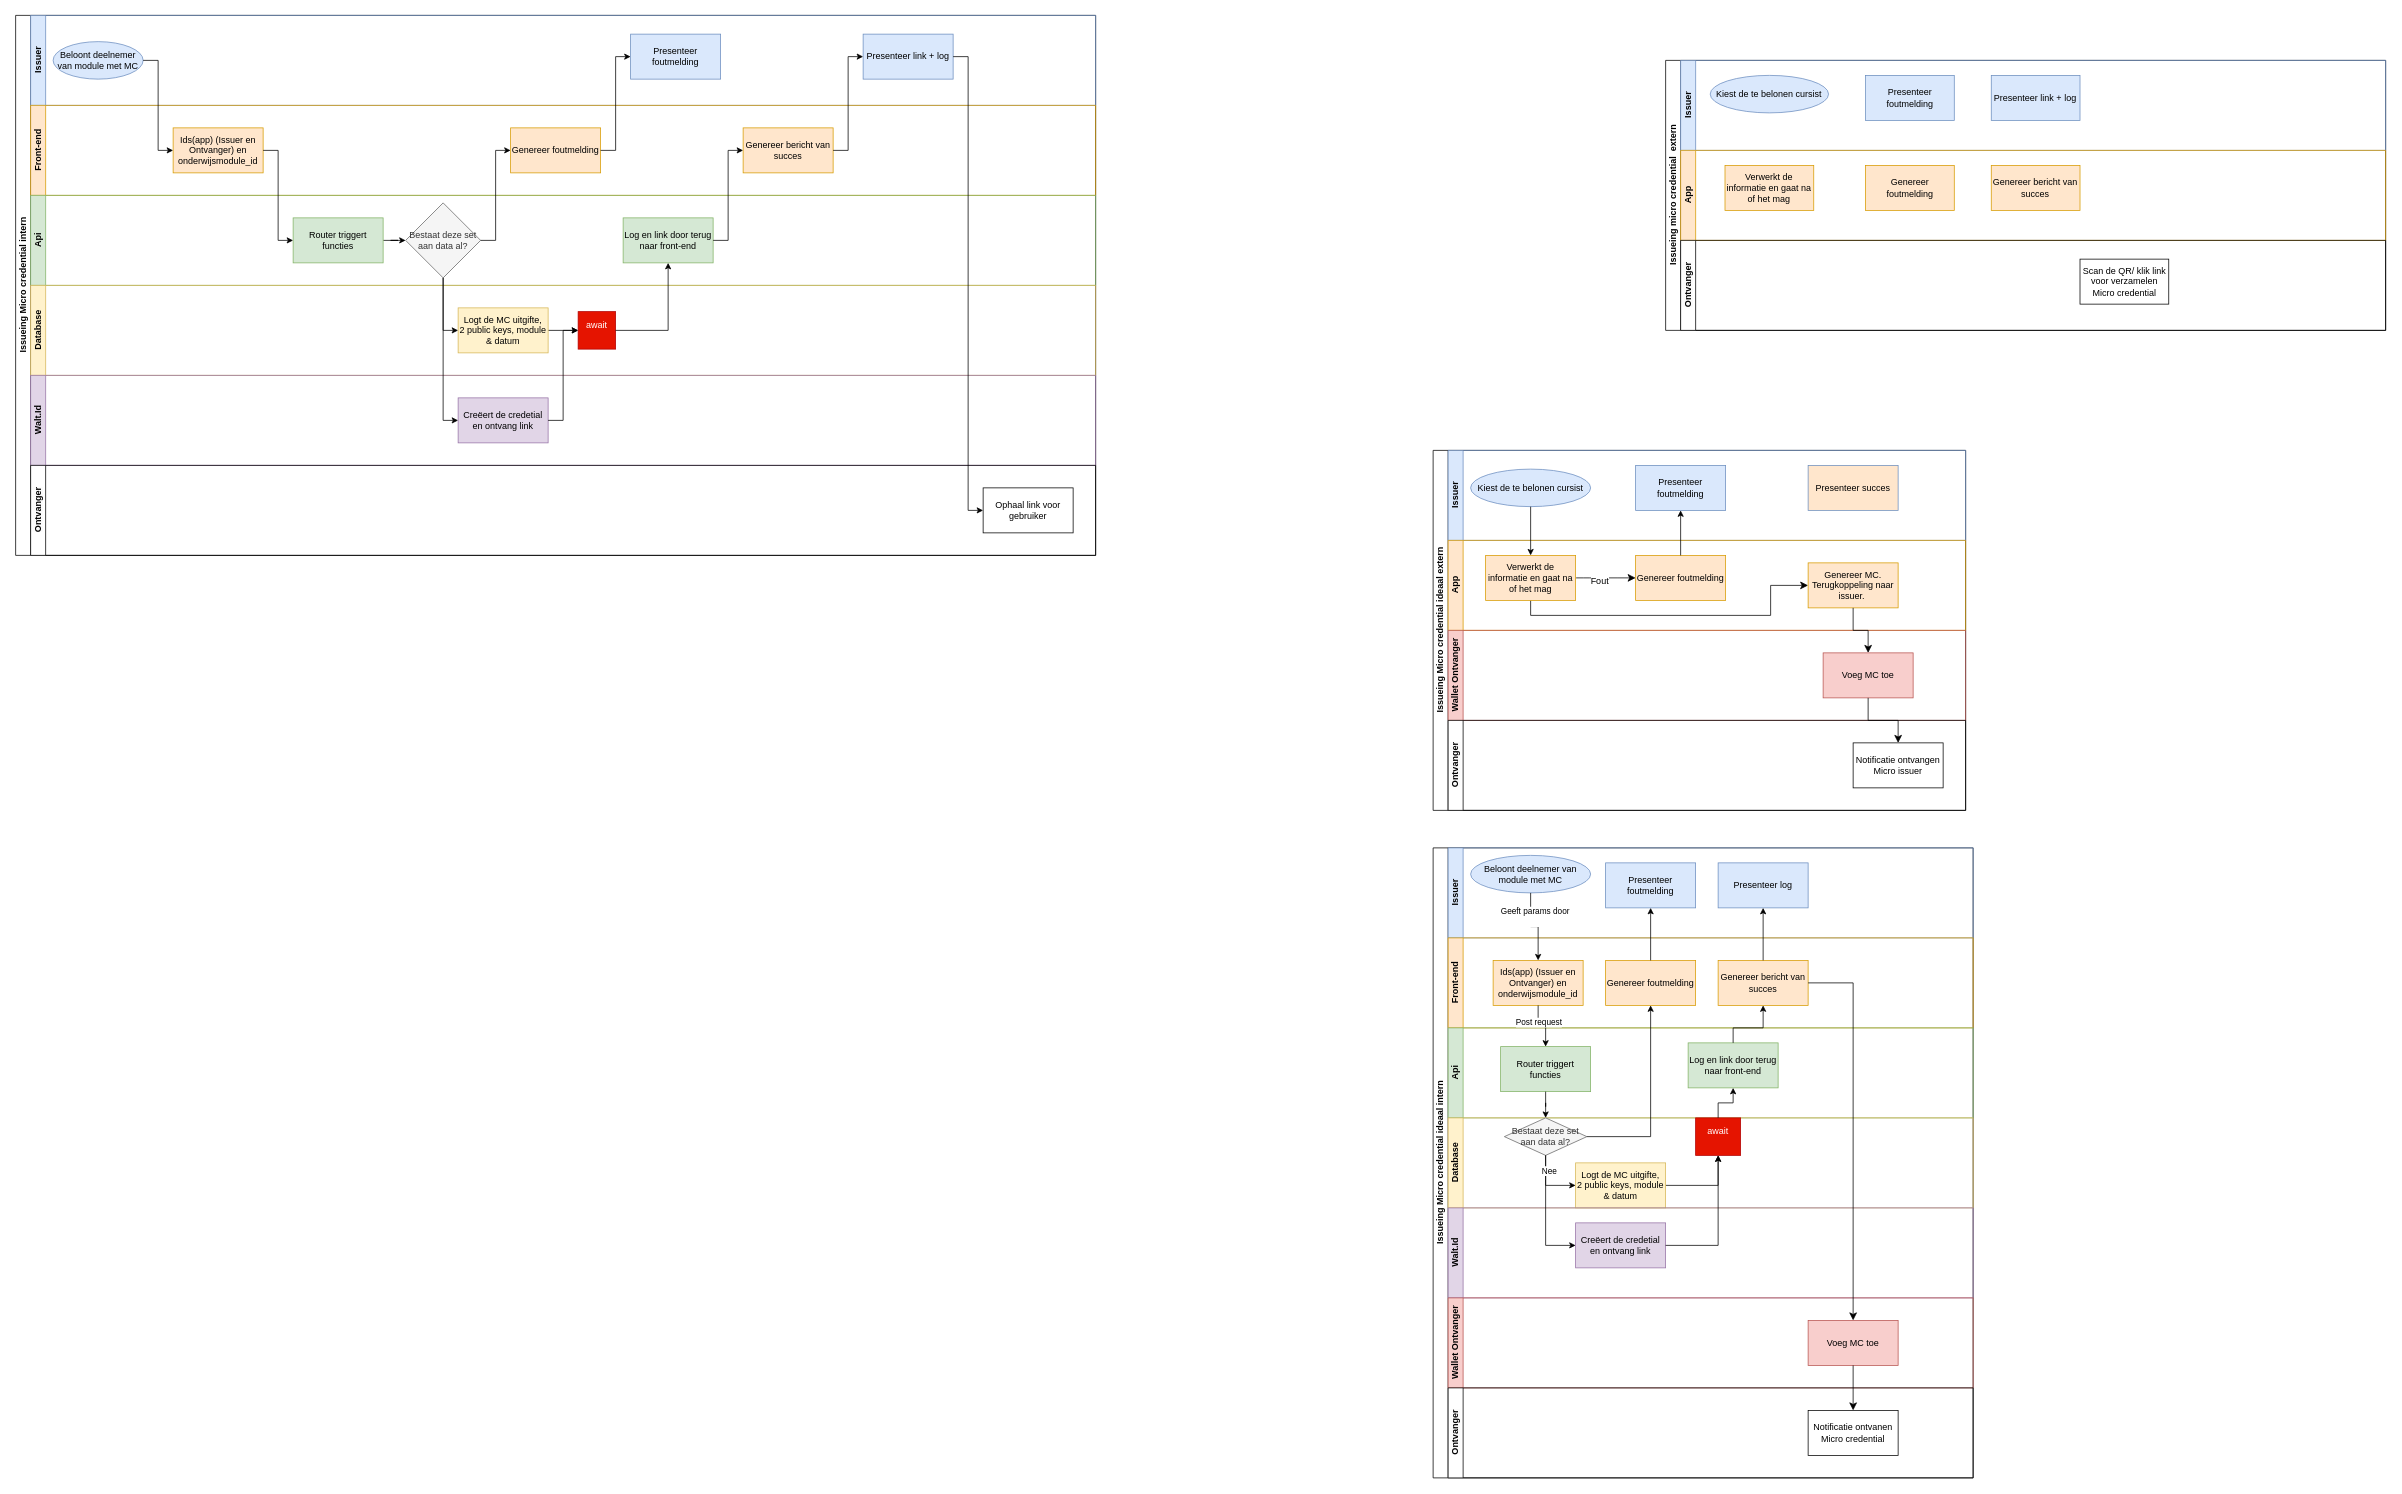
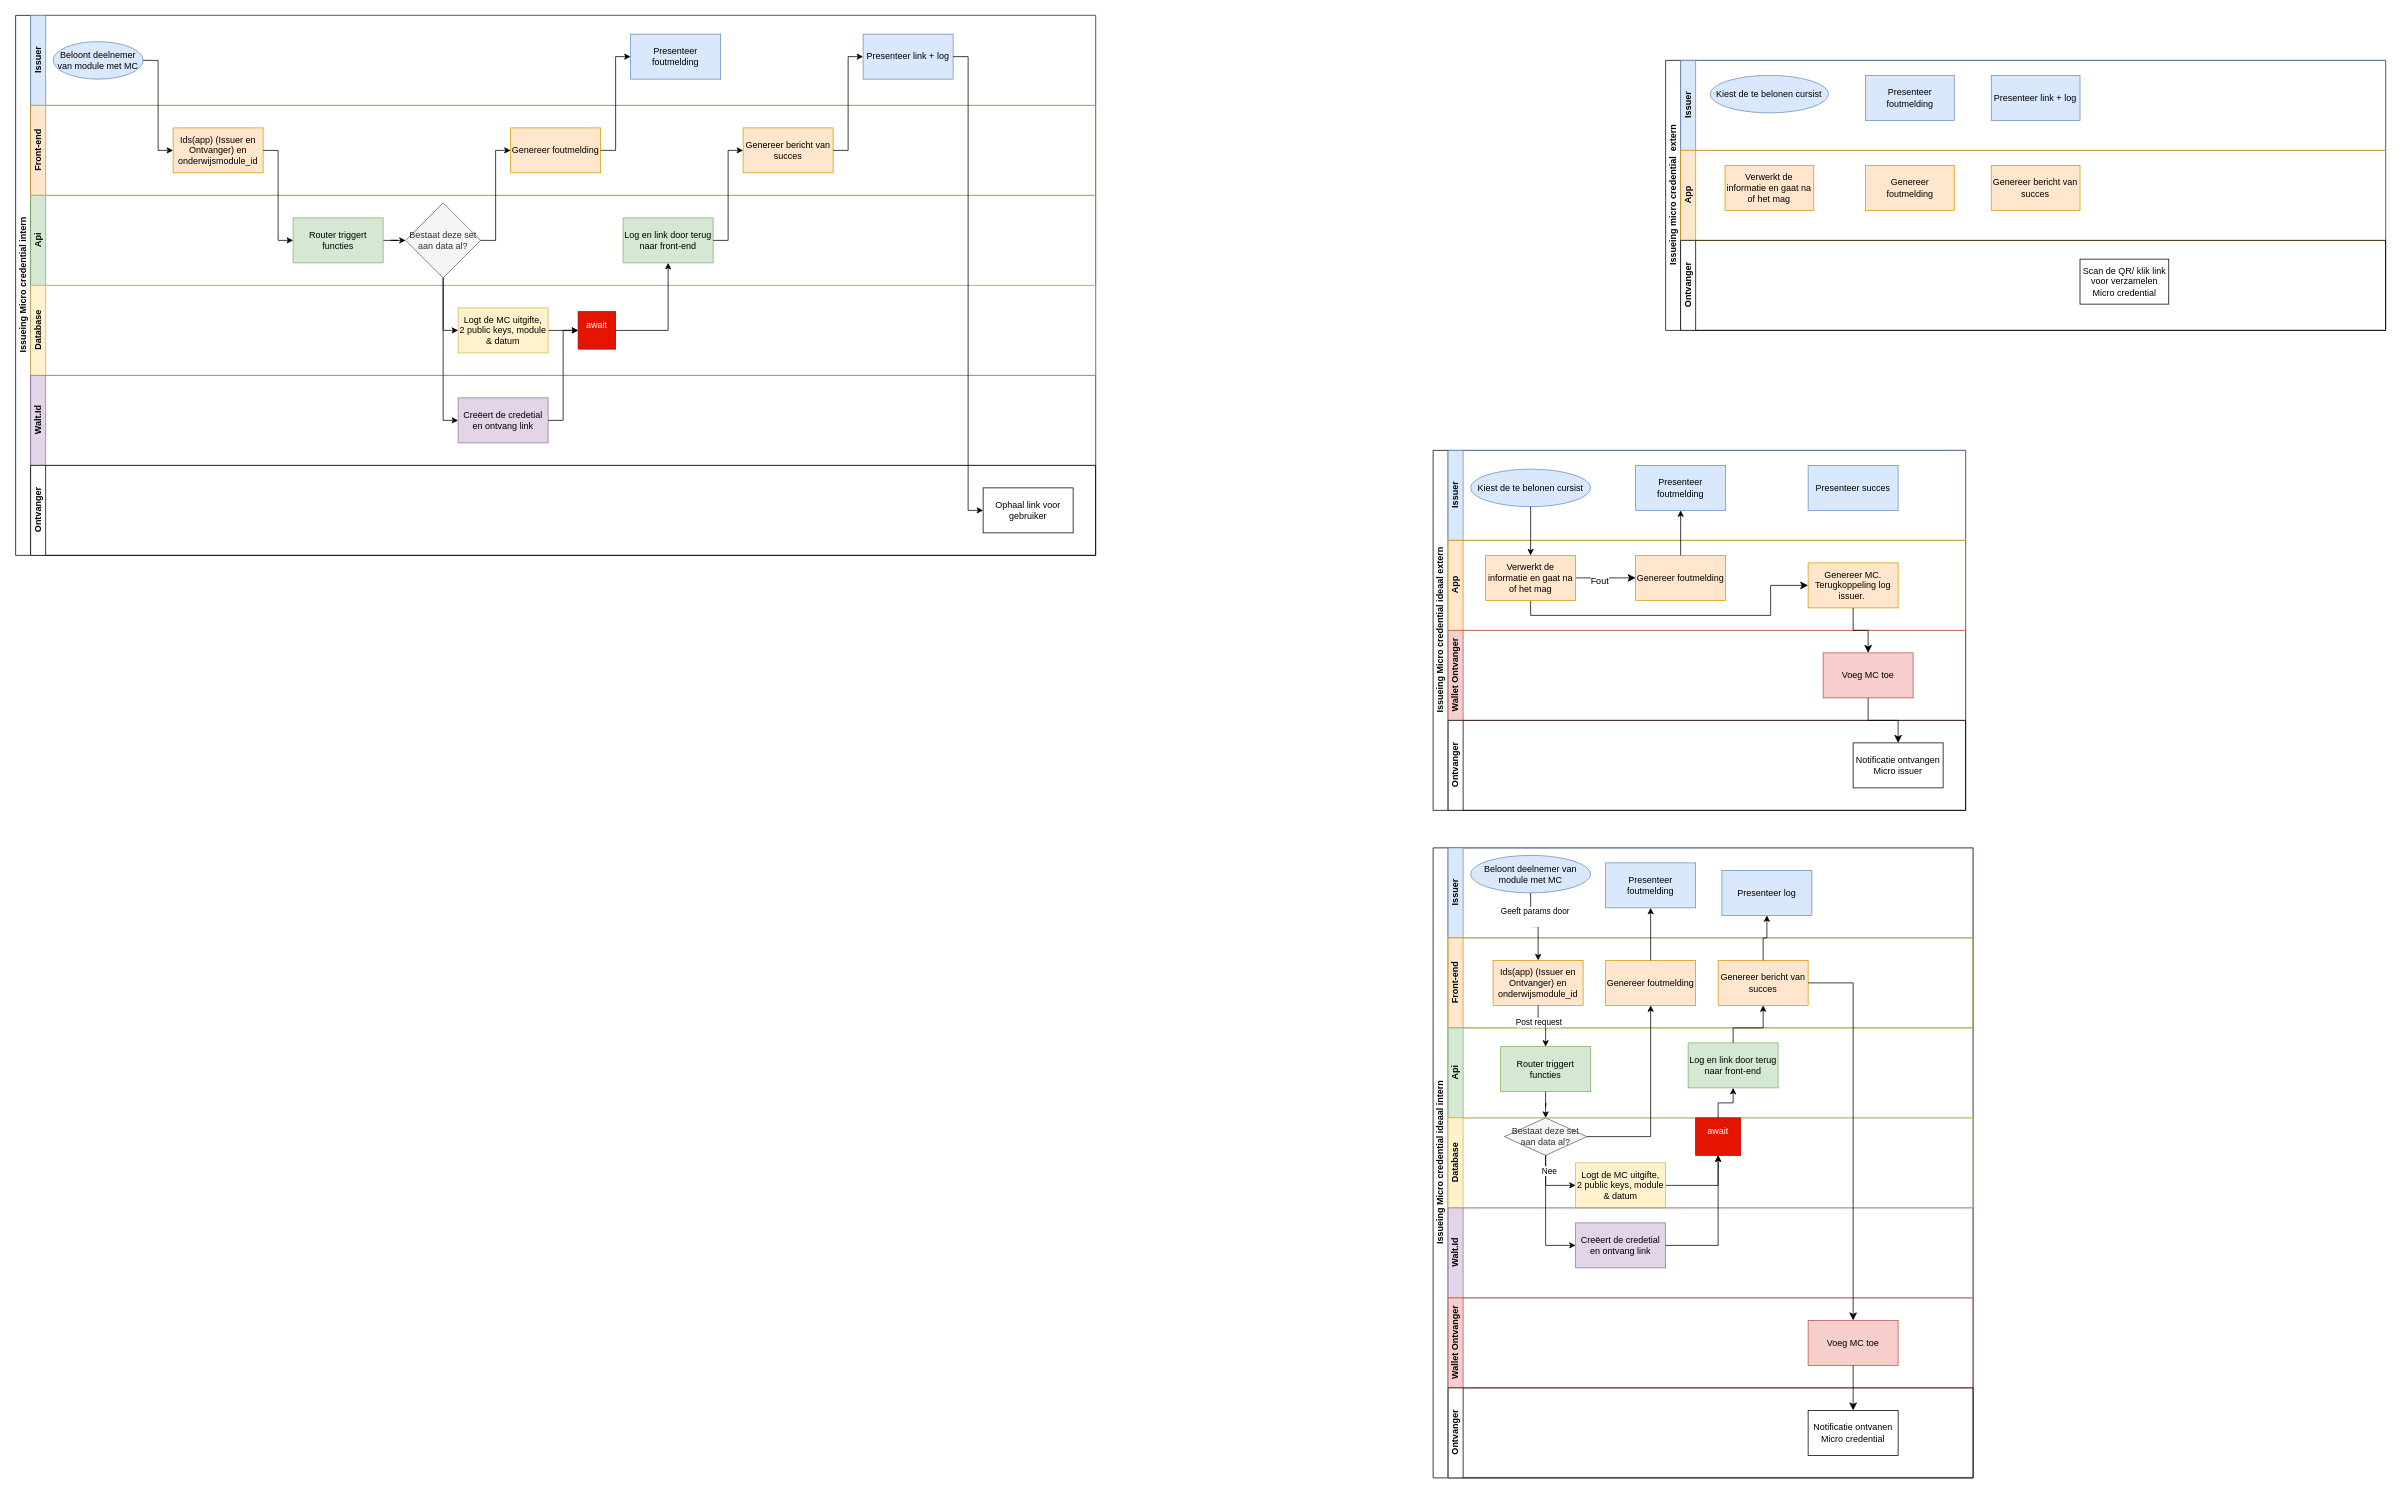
node "Presenteer succes": fillcolor #ffe6cc -> #dae8fc
node "Genereer MC. Terugkoppeling naar issuer.": label "Genereer MC. Terugkoppeling naar issuer." -> "Genereer MC. Terugkoppeling log issuer."
node "Presenteer log": moved (1763, 885) -> (1767, 893)
